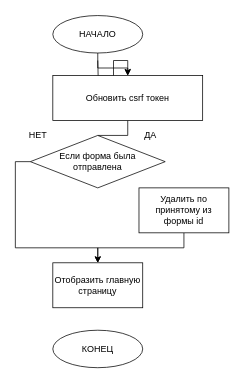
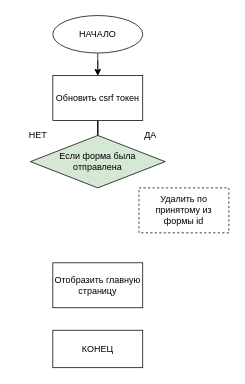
node "Обновить csrf токен": size 150x45 -> 90x45
node "Если форма была отправлена": fillcolor #ffffff -> #d5e8d4
node "Удалить по принятому из формы id": style solid -> dashed
edge "Если форма была отправлена" -> "Отобразить главную страницу": removed
edge "Удалить по принятому из формы id" -> "Отобразить главную страницу": removed
node "КОНЕЦ": shape ellipse -> rectangle
